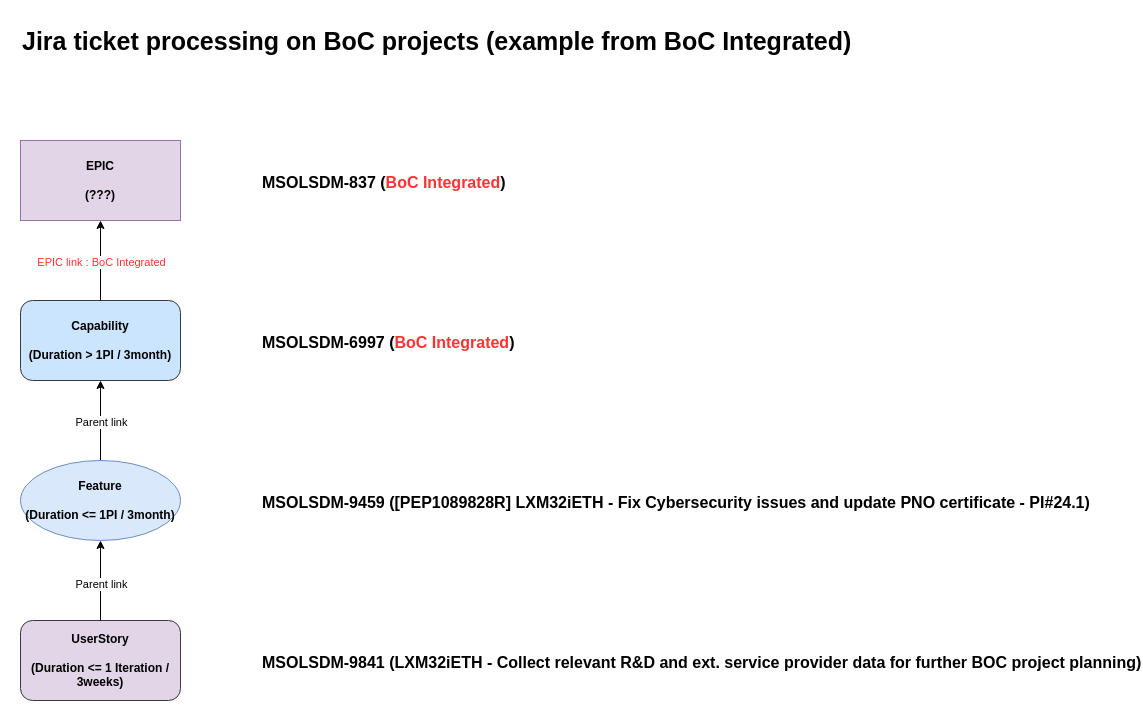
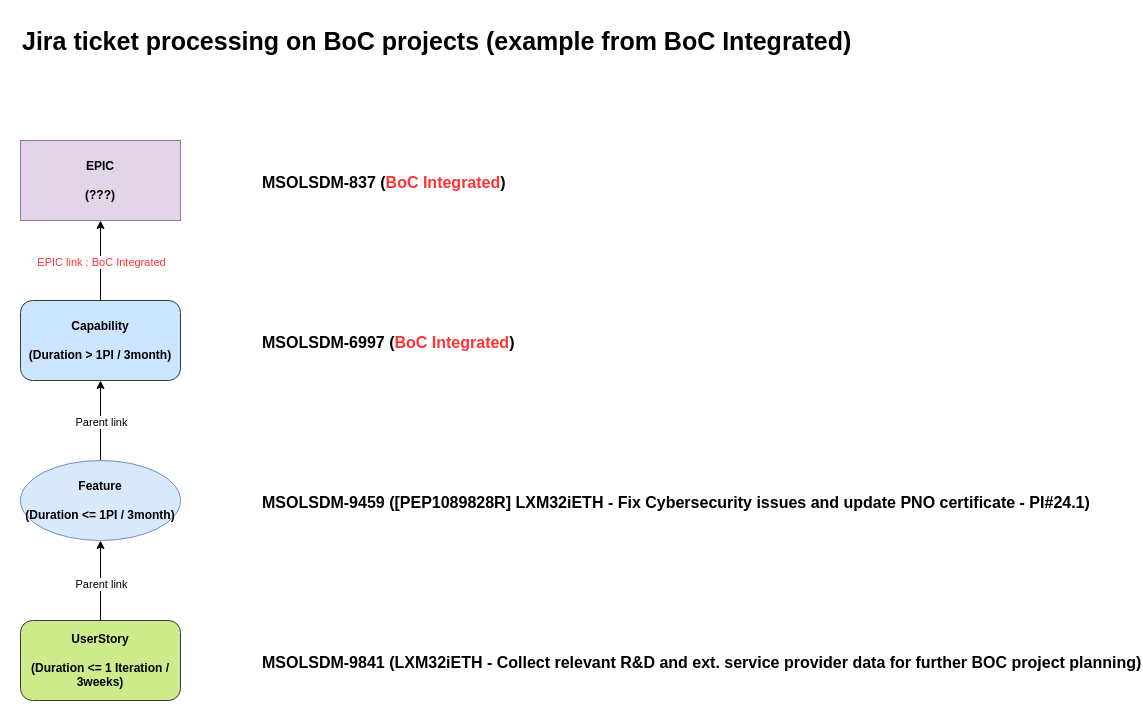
node "UserStory (Duration <= 1 Iteration / 3weeks)": fillcolor #e1d5e7 -> #cdeb8b
